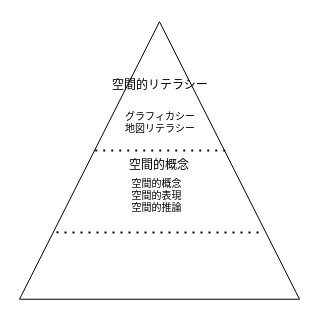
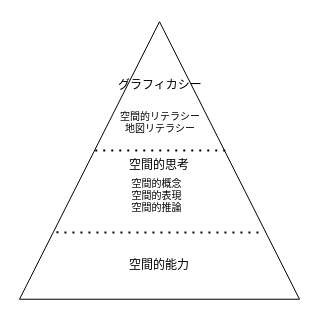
node "空間的リテラシー": label "空間的リテラシー" -> "グラフィカシー"
node "グラフィカシー 地図リテラシー": label "グラフィカシー 地図リテラシー" -> "空間的リテラシー 地図リテラシー"
node "空間的概念": label "空間的概念" -> "空間的思考"
node "空間的能力": added
